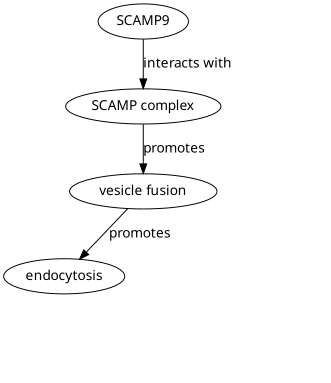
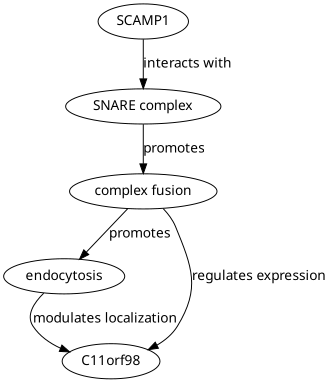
node "SCAMP9": label "SCAMP9" -> "SCAMP1"
node "SCAMP complex": label "SCAMP complex" -> "SNARE complex"
node "vesicle fusion": label "vesicle fusion" -> "complex fusion"
node "C11orf98": added
